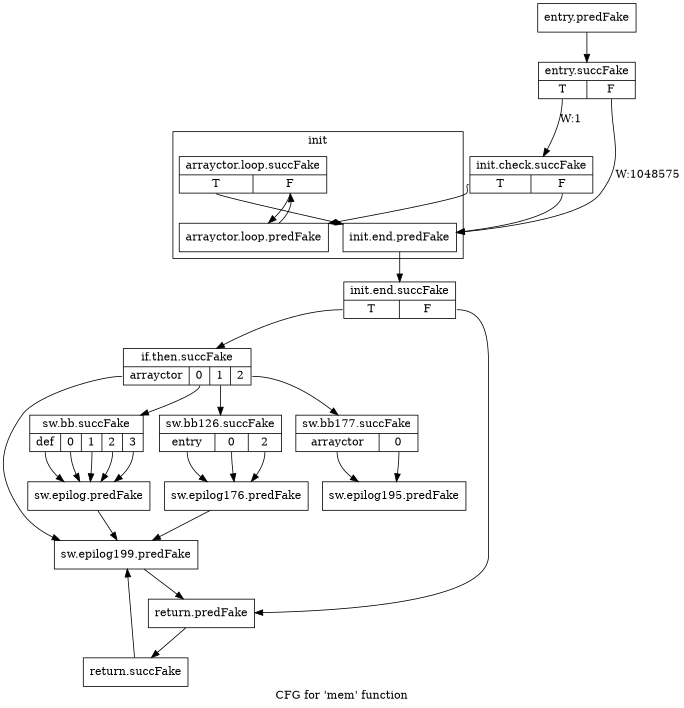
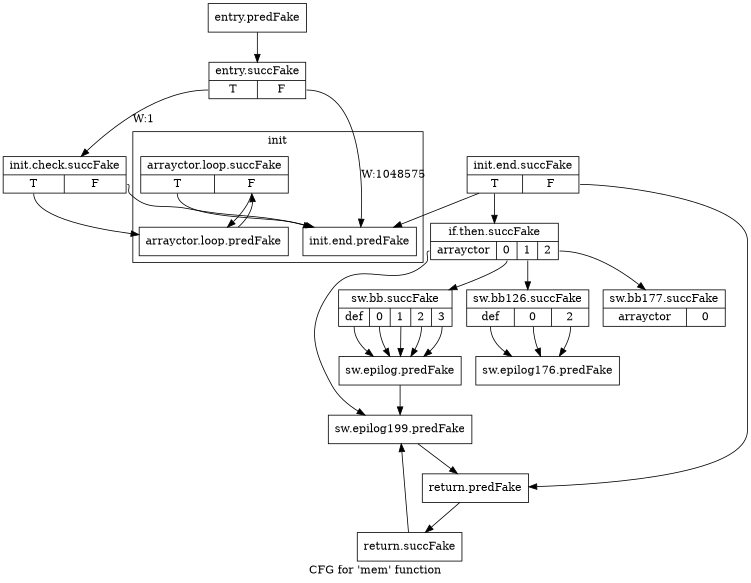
edge "init.end.predFake" -> "init.end.succFake": reversed
node "sw.bb126.succFake": text "entry" -> "def"
node "sw.epilog195.predFake": removed
edge "sw.epilog176.predFake" -> "sw.epilog199.predFake": removed
